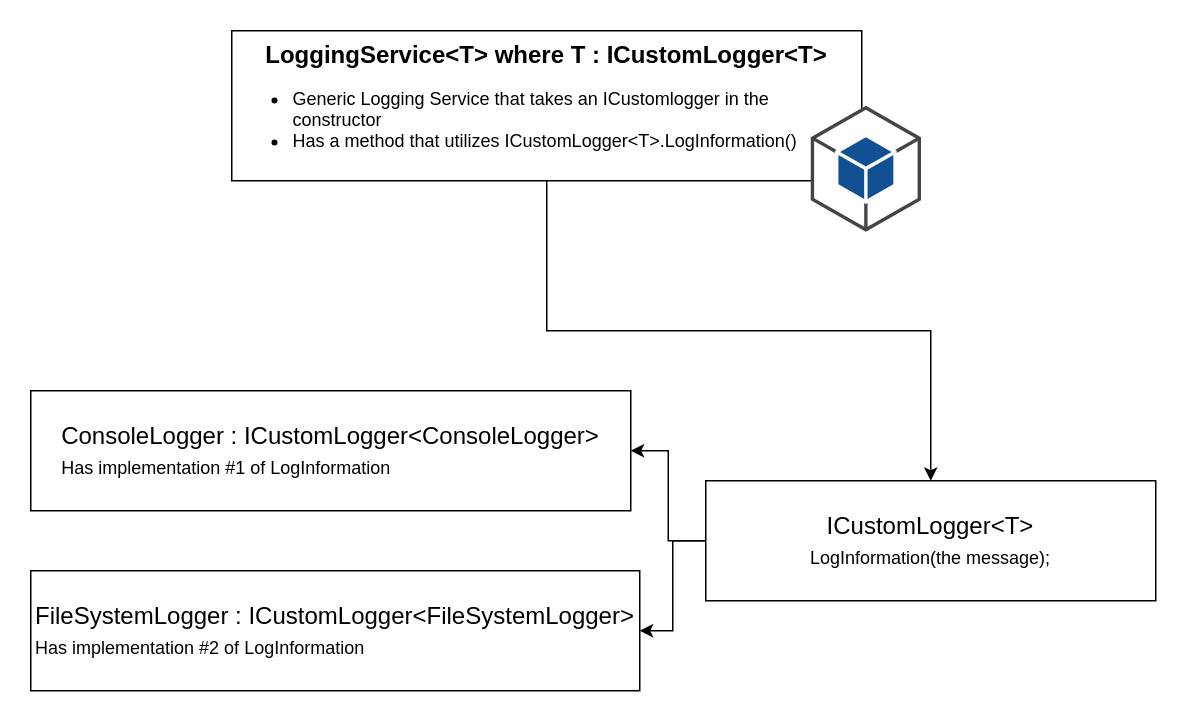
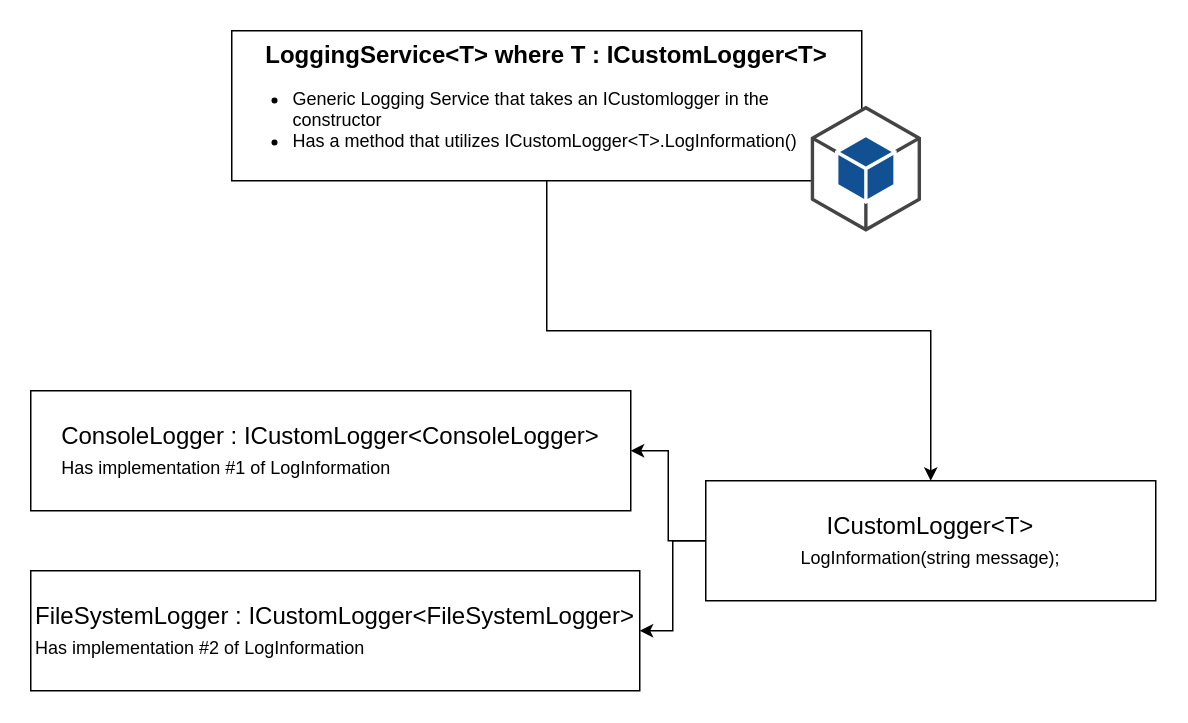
node "ICustomLogger<T> LogInformation(the message);": label "ICustomLogger<T> LogInformation(the message);" -> "ICustomLogger<T> LogInformation(string message);"
